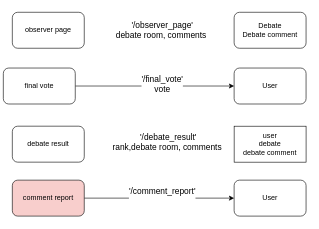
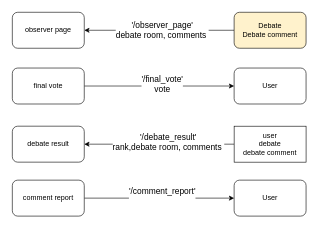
edge "Debate Debate comment" -> "observer page": added
node "Debate Debate comment": fillcolor #ffffff -> #fff2cc
node "final vote": moved (39, 86) -> (48, 86)
edge "user debate debate comment" -> "debate result": added
node "comment report": fillcolor #f8cecc -> #ffffff
